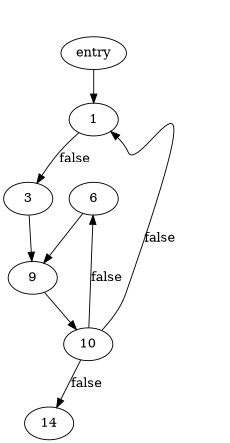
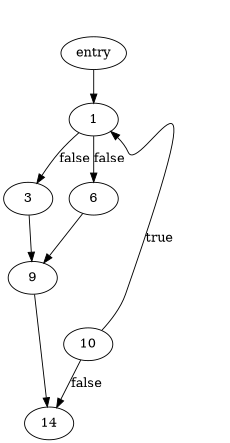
edge "10" -> "1": label "false" -> "true"
edge "10" -> "6": now "1" -> "6"
edge "9" -> "10": now "9" -> "14"
